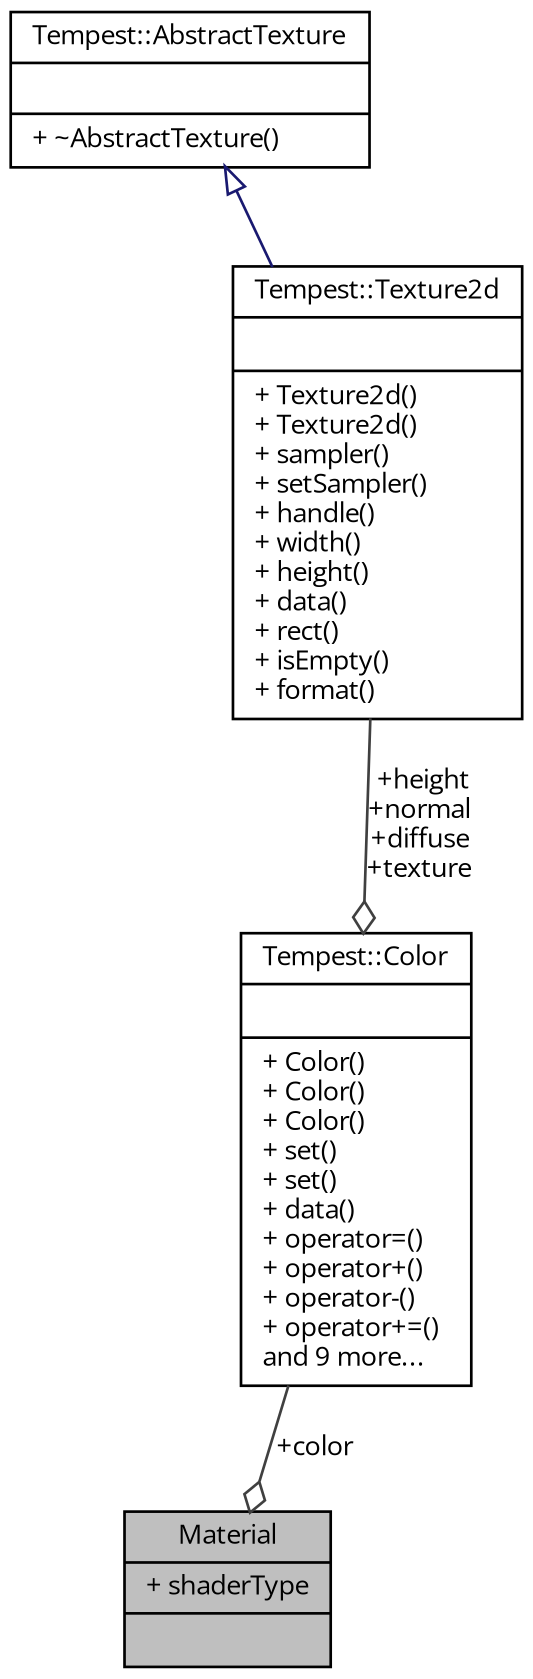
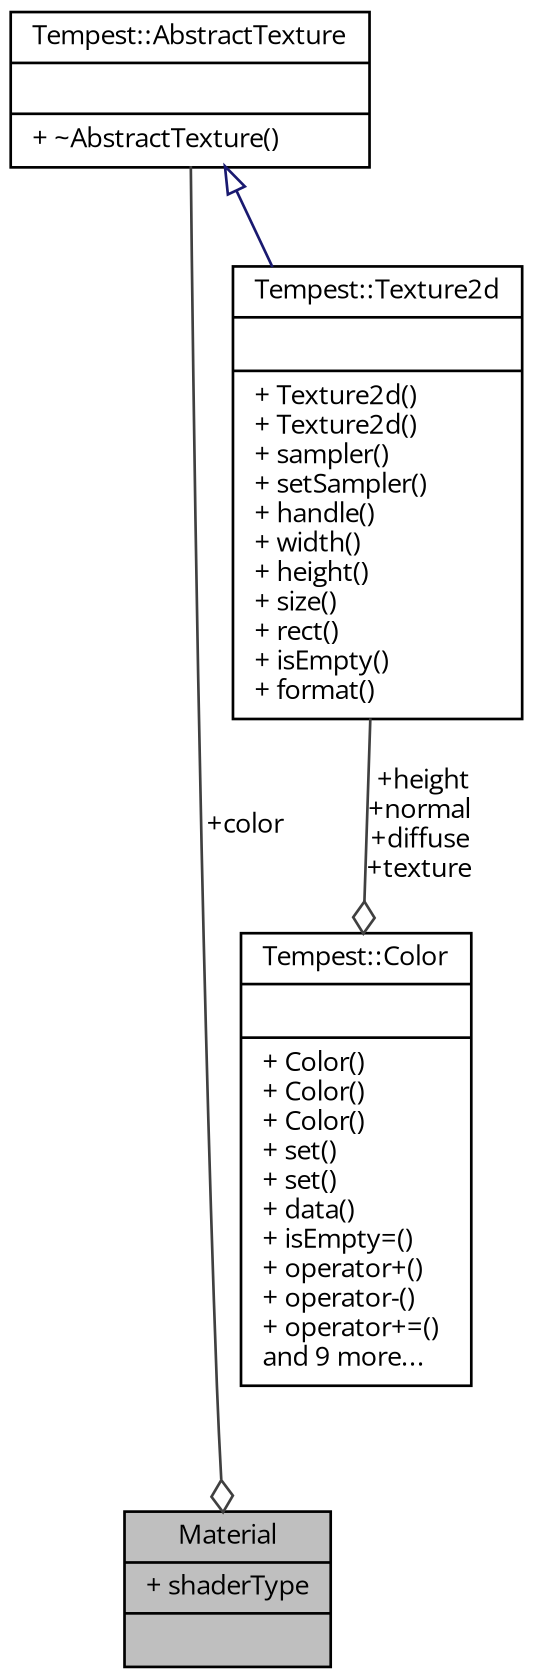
node "Tempest::Texture2d": text "+ data()" -> "+ size()"
node "Tempest::Color": text "+ operator=()" -> "+ isEmpty=()"
edge "Tempest::Color" -> "Material": now "Tempest::AbstractTexture" -> "Material"
